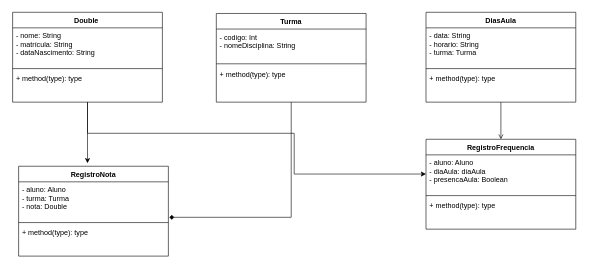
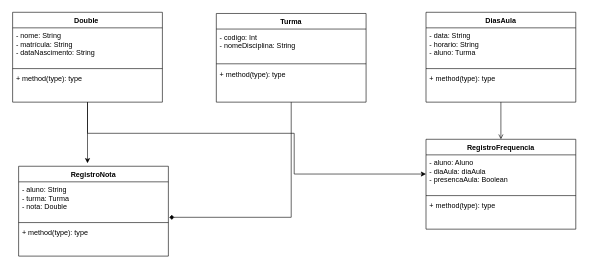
node "- data: String - horario: String - turma: Turma": label "- data: String - horario: String - turma: Turma" -> "- data: String - horario: String - aluno: Turma"
node "- aluno: Aluno - turma: Turma - nota: Double": label "- aluno: Aluno - turma: Turma - nota: Double" -> "- aluno: String - turma: Turma - nota: Double"
